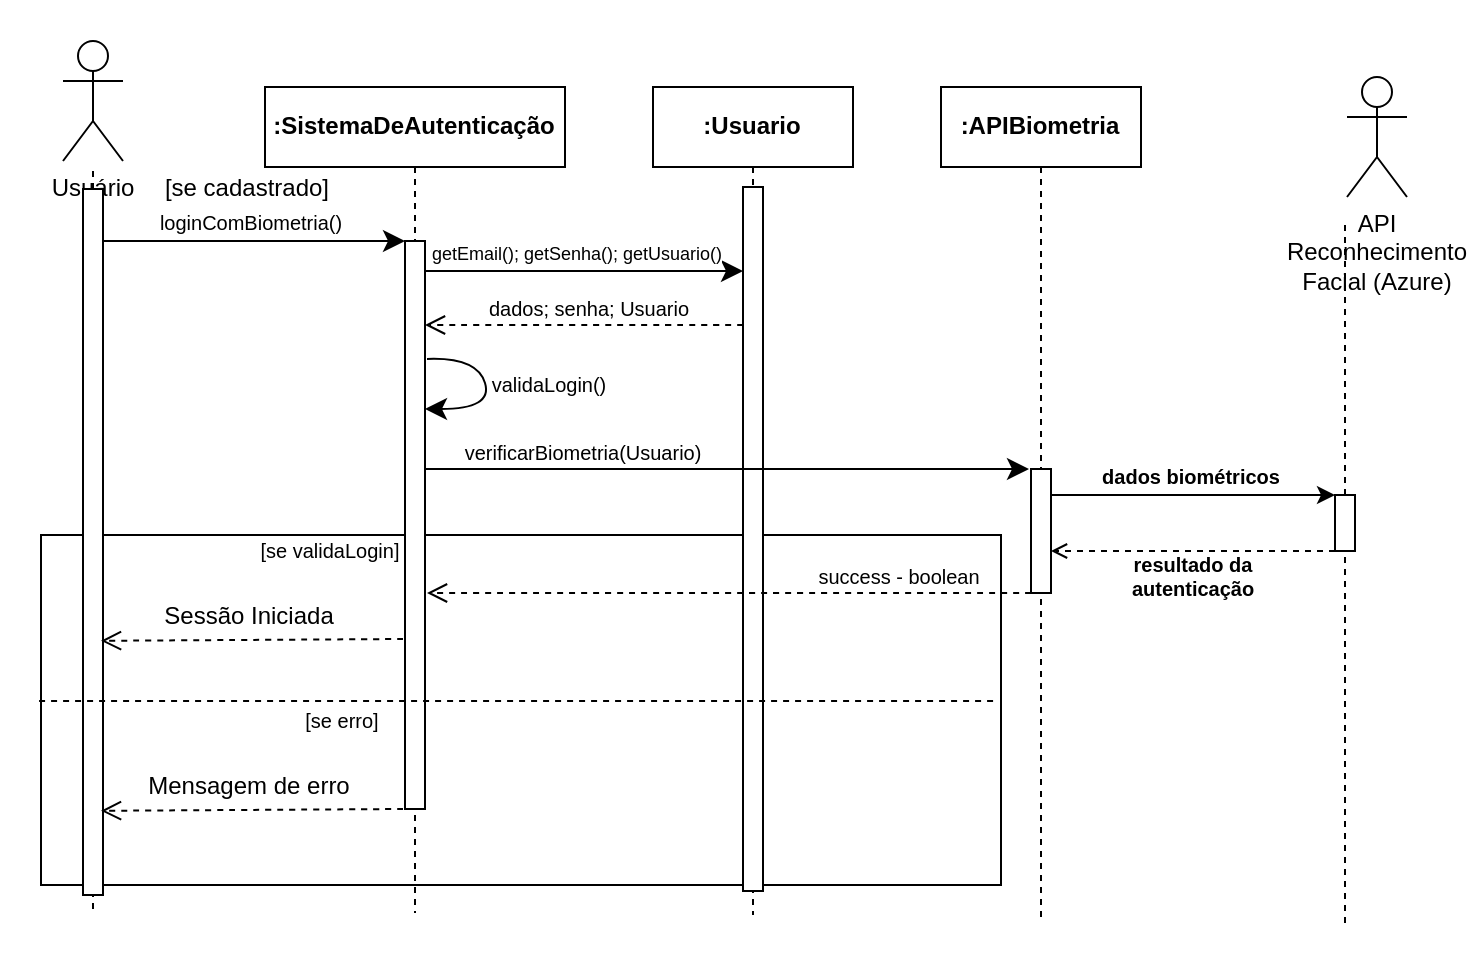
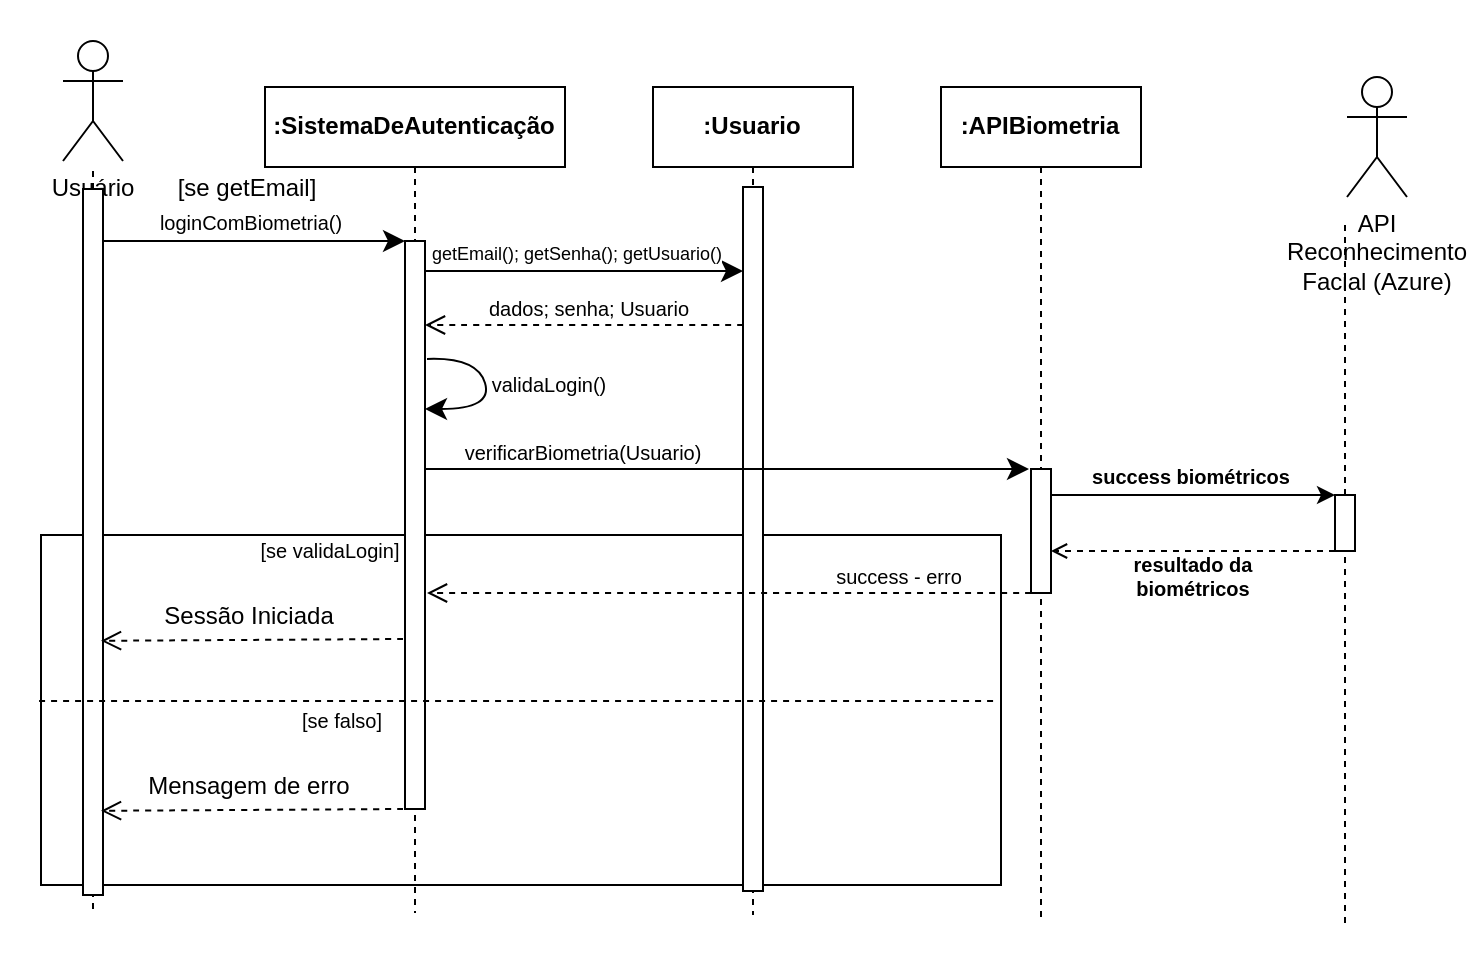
node "[se cadastrado]": label "[se cadastrado]" -> "[se getEmail]"
node "dados biométricos": label "dados biométricos" -> "success biométricos"
node "success - boolean": label "success - boolean" -> "success - erro"
node "resultado da autenticação": label "resultado da autenticação" -> "resultado da biométricos"
node "[se erro]": label "[se erro]" -> "[se falso]"
